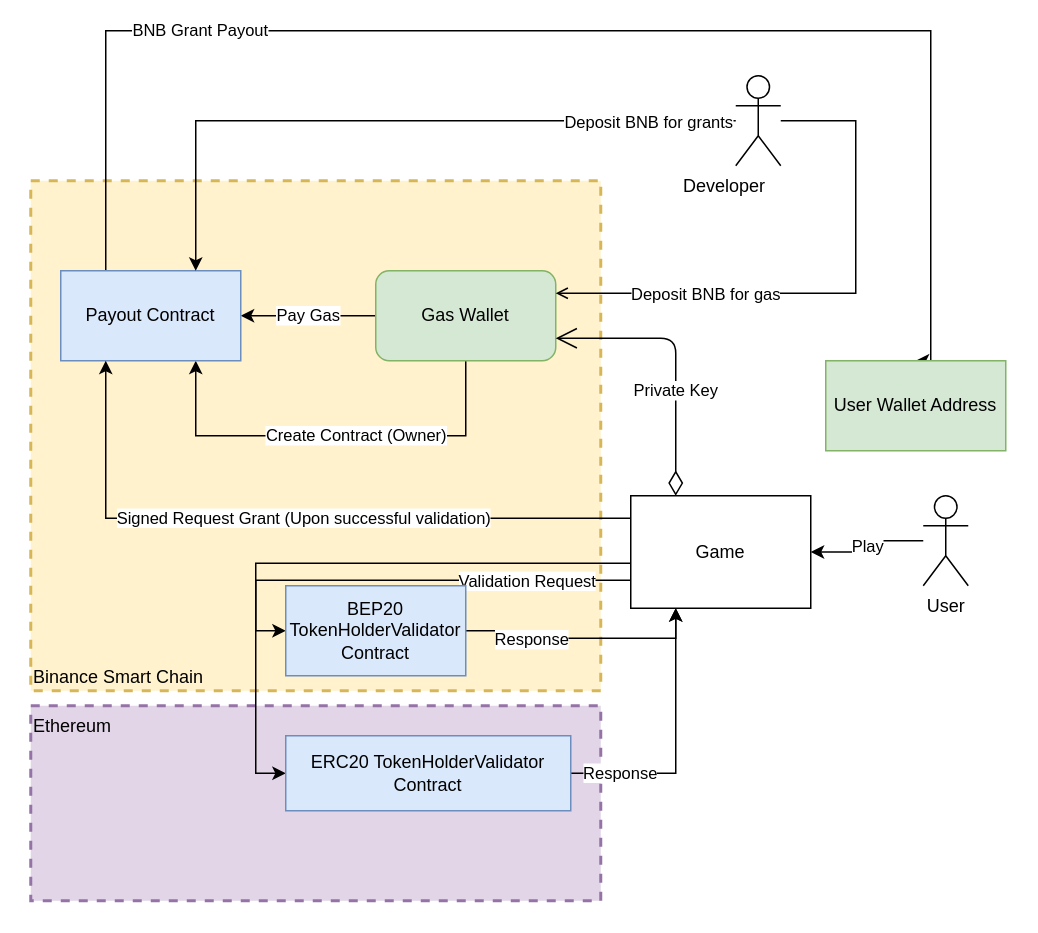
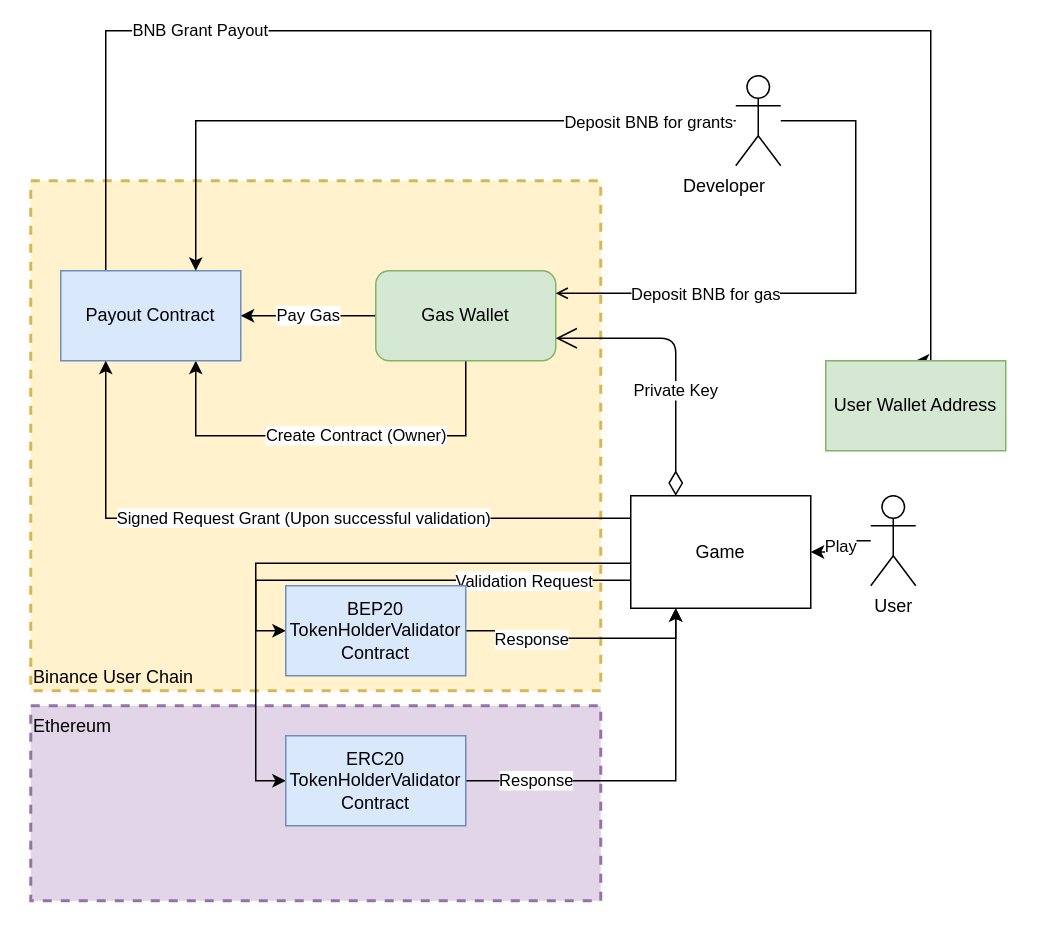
node "User": moved (946, 541) -> (893, 541)
node "Binance Smart Chain": label "Binance Smart Chain" -> "Binance User Chain"
node "ERC20 TokenHolderValidator Contract": size 285x75 -> 180x90
